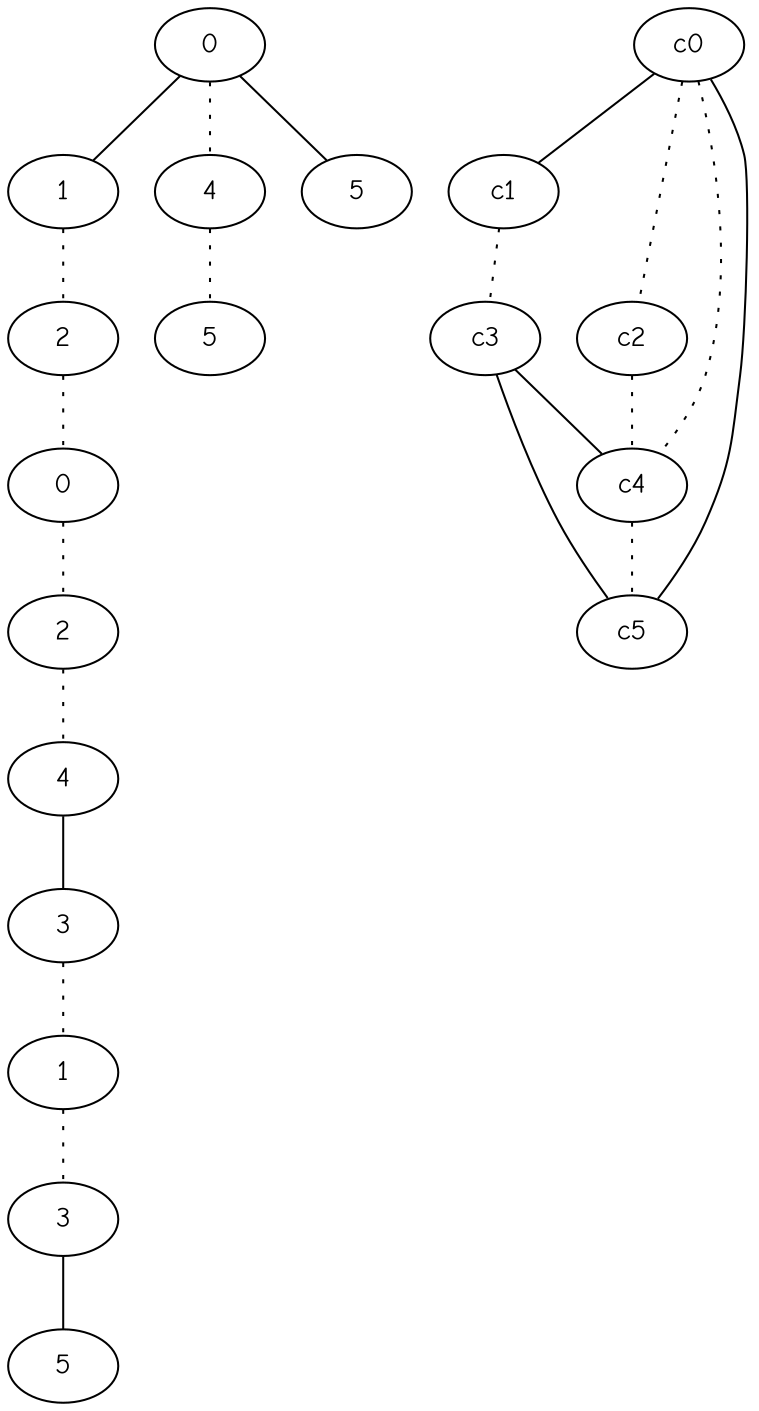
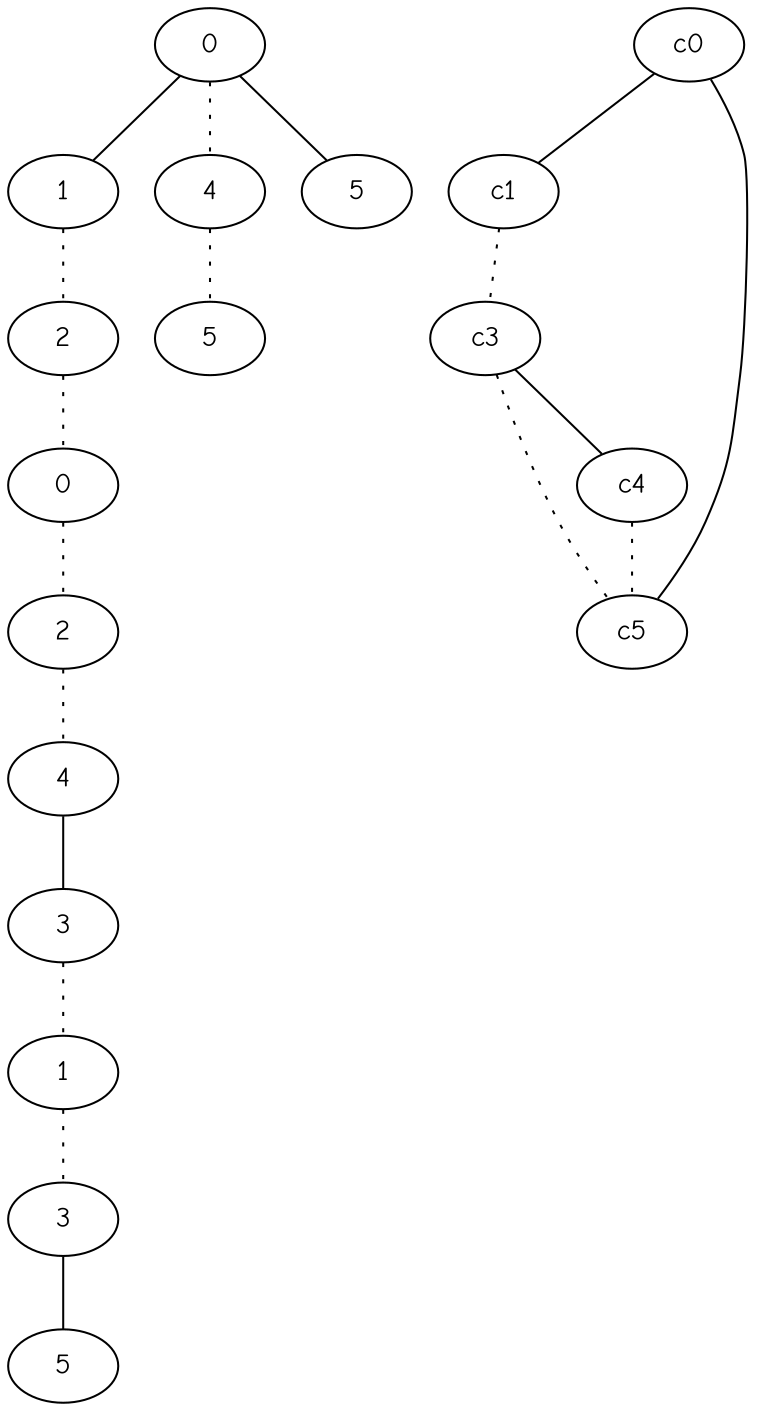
edge "c0" -- "c4": removed
node "c2": removed
edge "c3" -- "c5": style solid -> dotted
